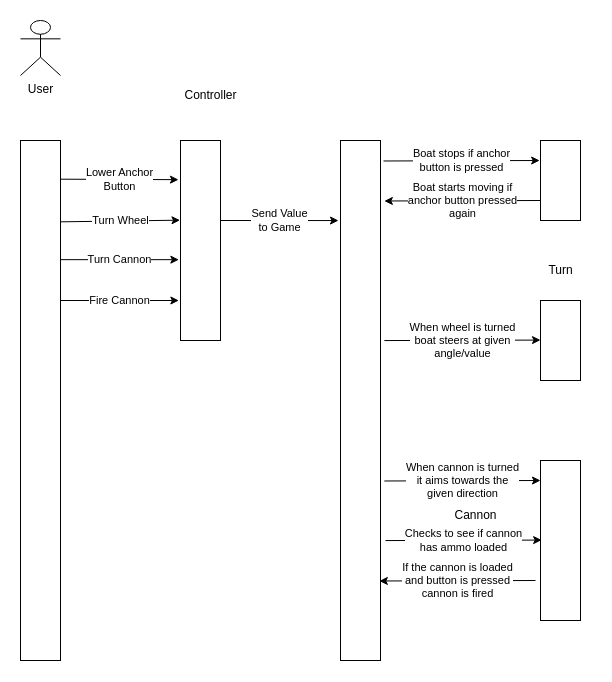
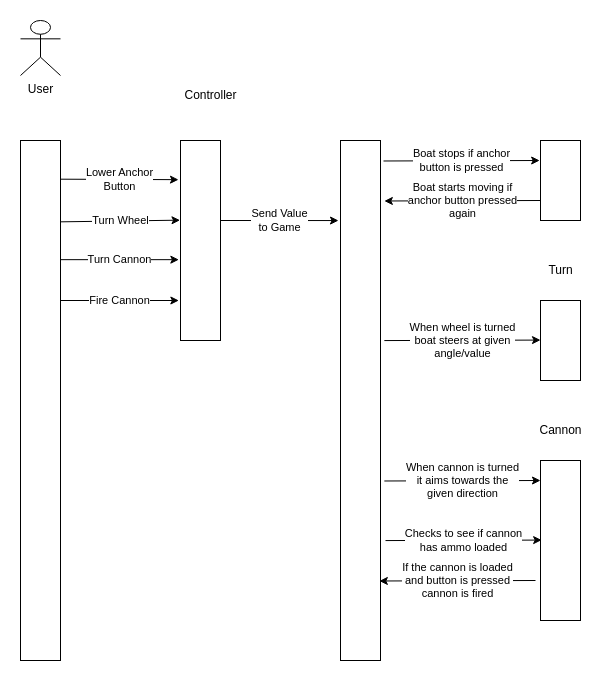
node "Cannon": moved (476, 516) -> (561, 431)
